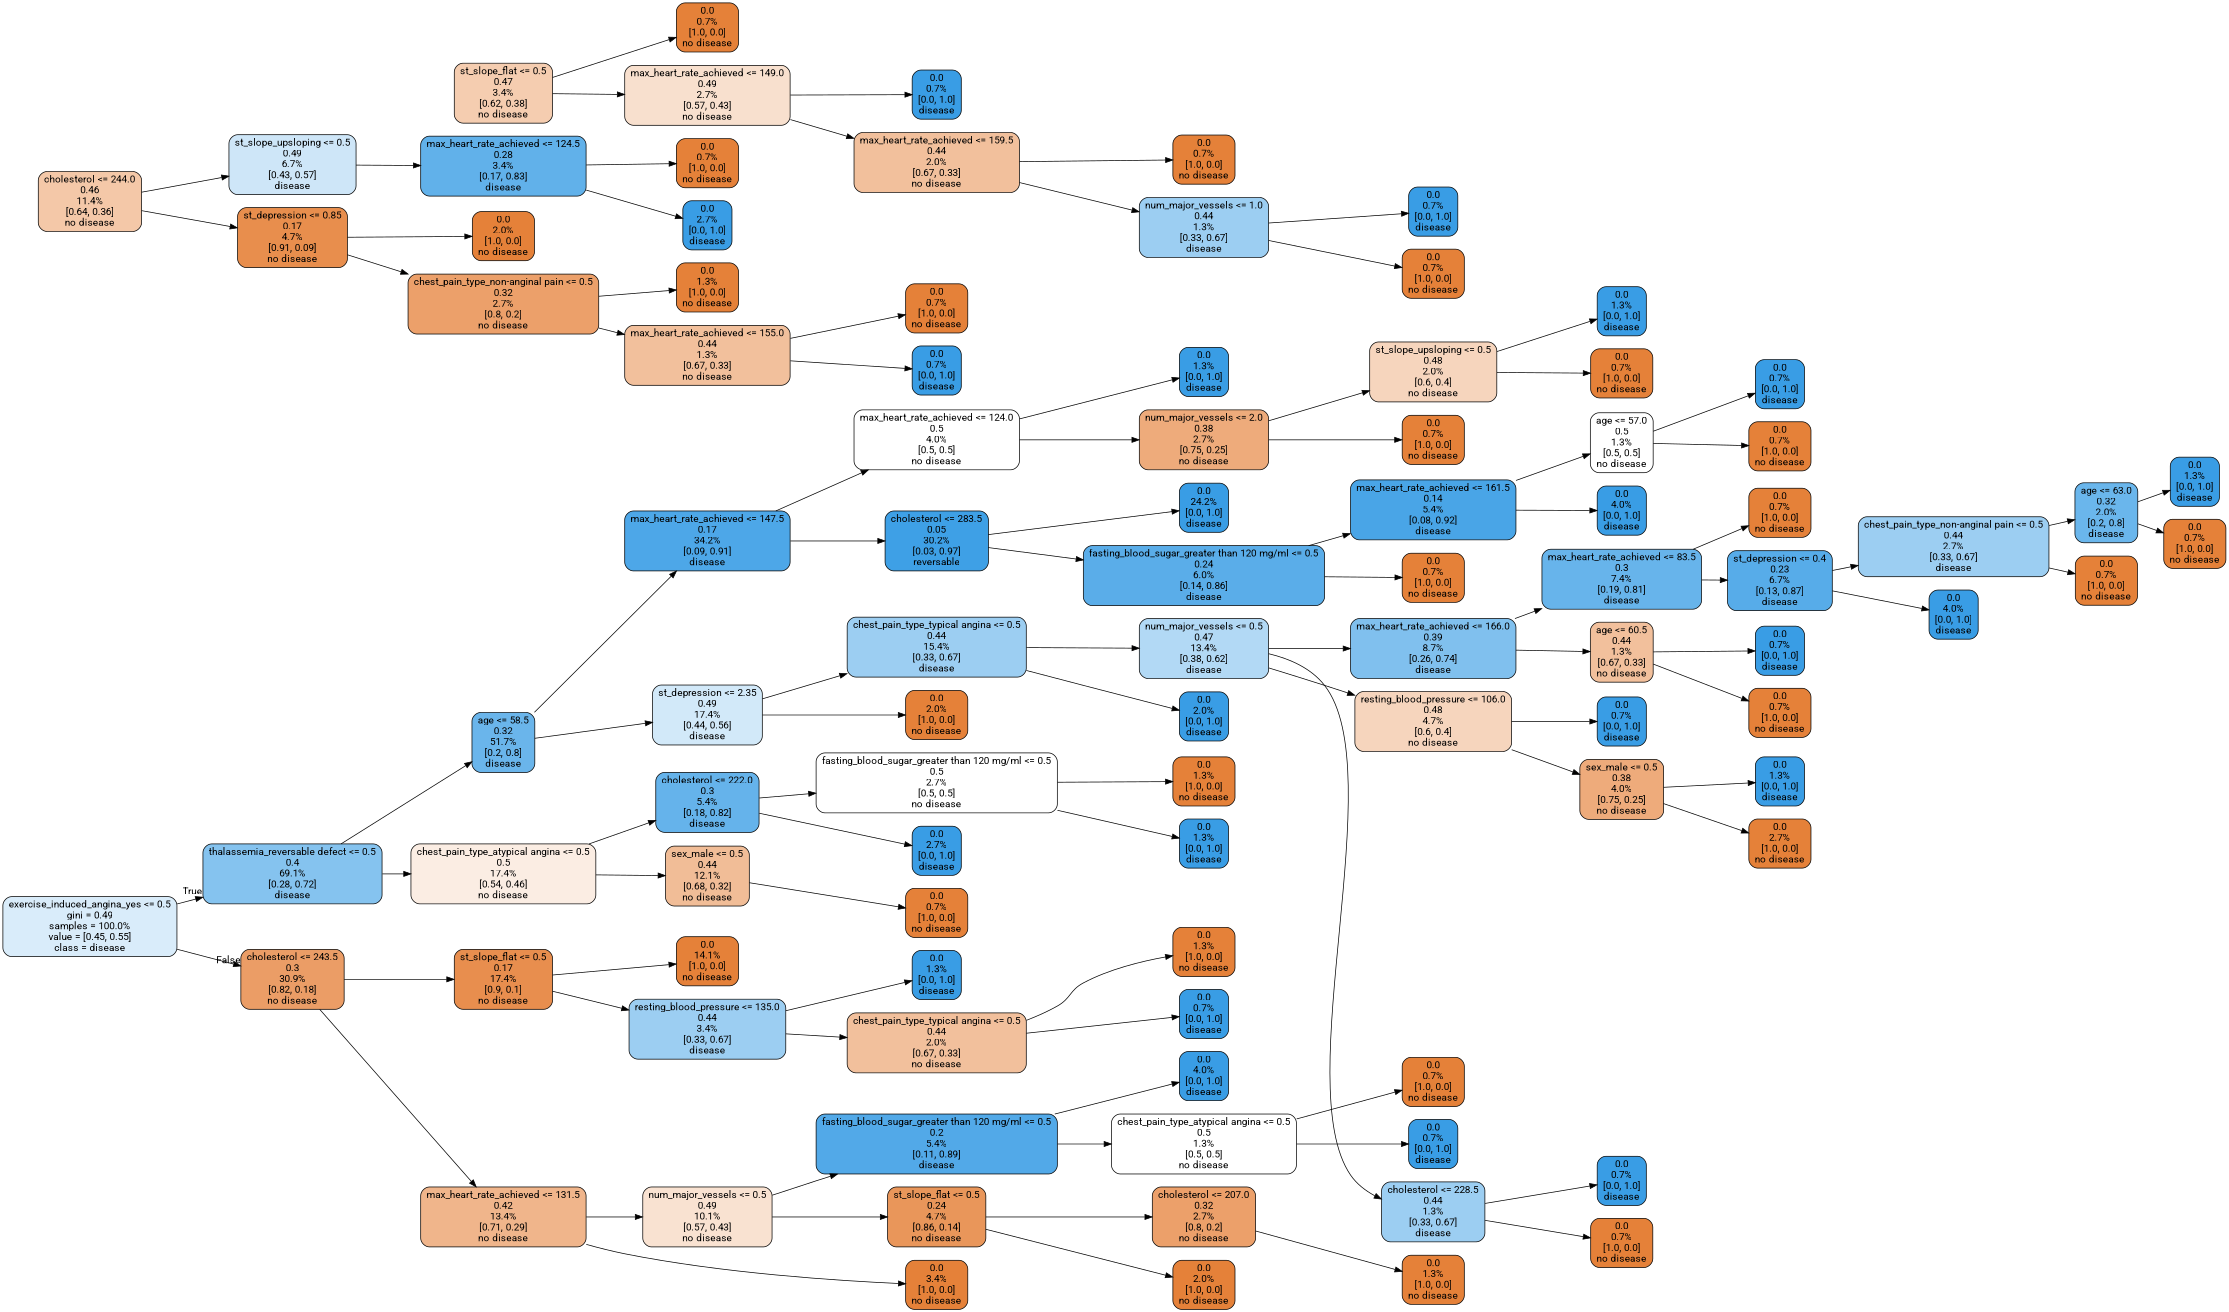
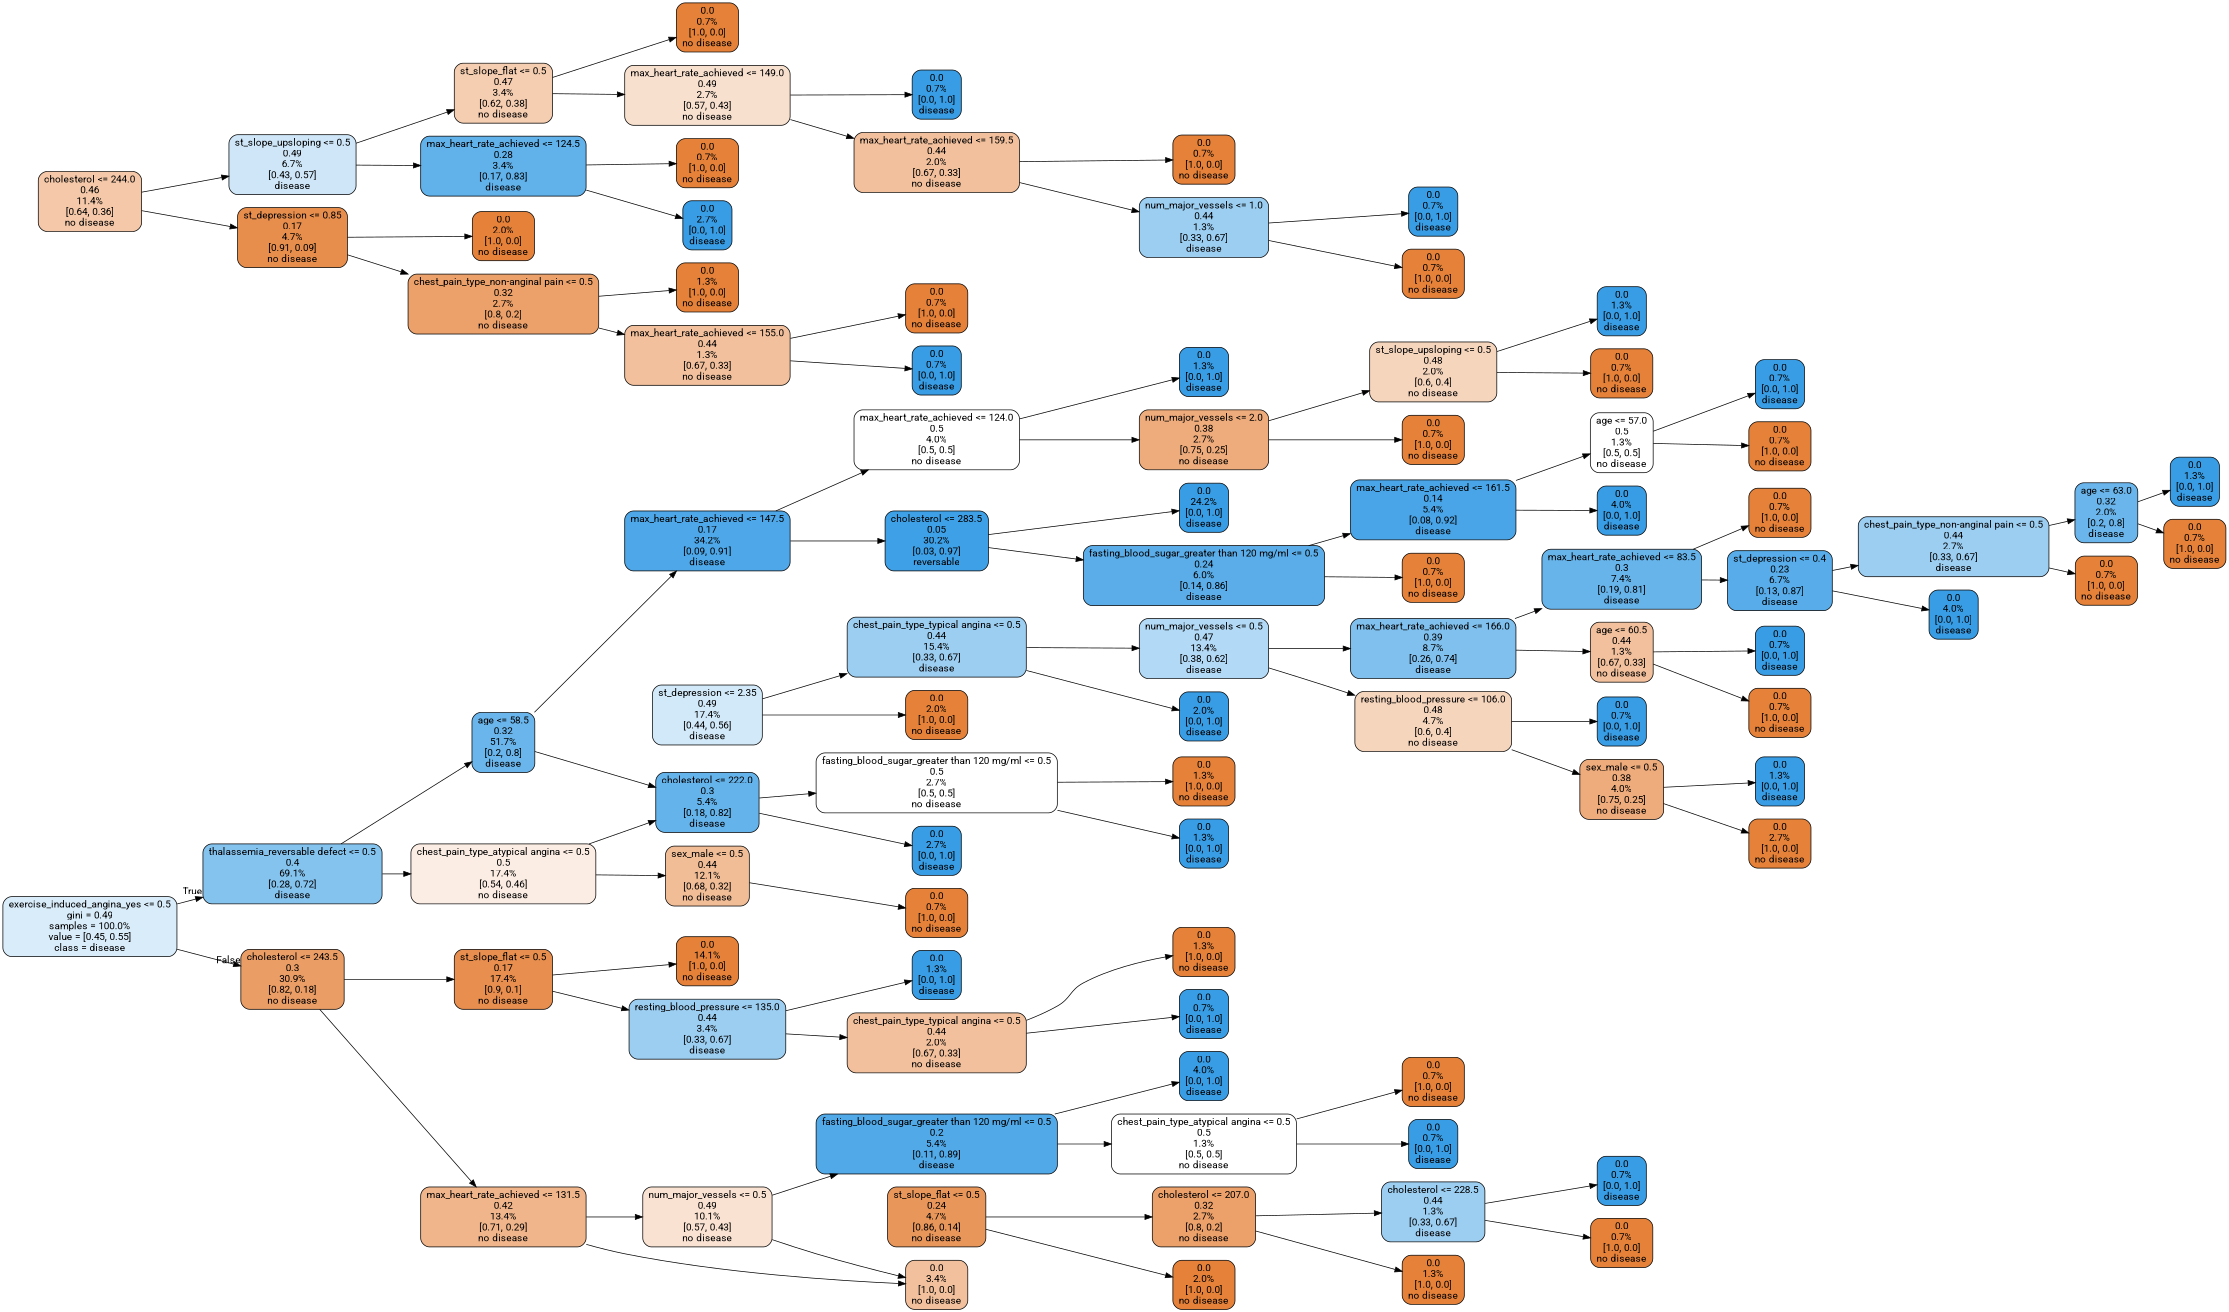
edge "st_slope_upsloping <= 0.5 0.49 6.7% [0.43, 0.57] disease" -> "st_slope_flat <= 0.5 0.47 3.4% [0.62, 0.38] no disease": added
edge "age <= 58.5 0.32 51.7% [0.2, 0.8] disease" -> "st_depression <= 2.35 0.49 17.4% [0.44, 0.56] disease": now "age <= 58.5 0.32 51.7% [0.2, 0.8] disease" -> "cholesterol <= 222.0 0.3 5.4% [0.18, 0.82] disease"
edge "num_major_vessels <= 0.5 0.47 13.4% [0.38, 0.62] disease" -> "cholesterol <= 228.5 0.44 1.3% [0.33, 0.67] disease": now "cholesterol <= 207.0 0.32 2.7% [0.8, 0.2] no disease" -> "cholesterol <= 228.5 0.44 1.3% [0.33, 0.67] disease"
edge "num_major_vessels <= 0.5 0.49 10.1% [0.57, 0.43] no disease" -> "st_slope_flat <= 0.5 0.24 4.7% [0.86, 0.14] no disease": now "num_major_vessels <= 0.5 0.49 10.1% [0.57, 0.43] no disease" -> "0.0 3.4% [1.0, 0.0] no disease"
node "0.0 3.4% [1.0, 0.0] no disease": fillcolor #e58139 -> #f2c09c
